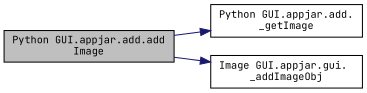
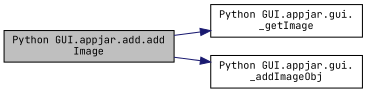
node "Python GUI.appjar.add. _getImage": label "Python GUI.appjar.add. _getImage" -> "Python GUI.appjar.gui. _getImage"
node "Image GUI.appjar.gui. _addImageObj": label "Image GUI.appjar.gui. _addImageObj" -> "Python GUI.appjar.gui. _addImageObj"
